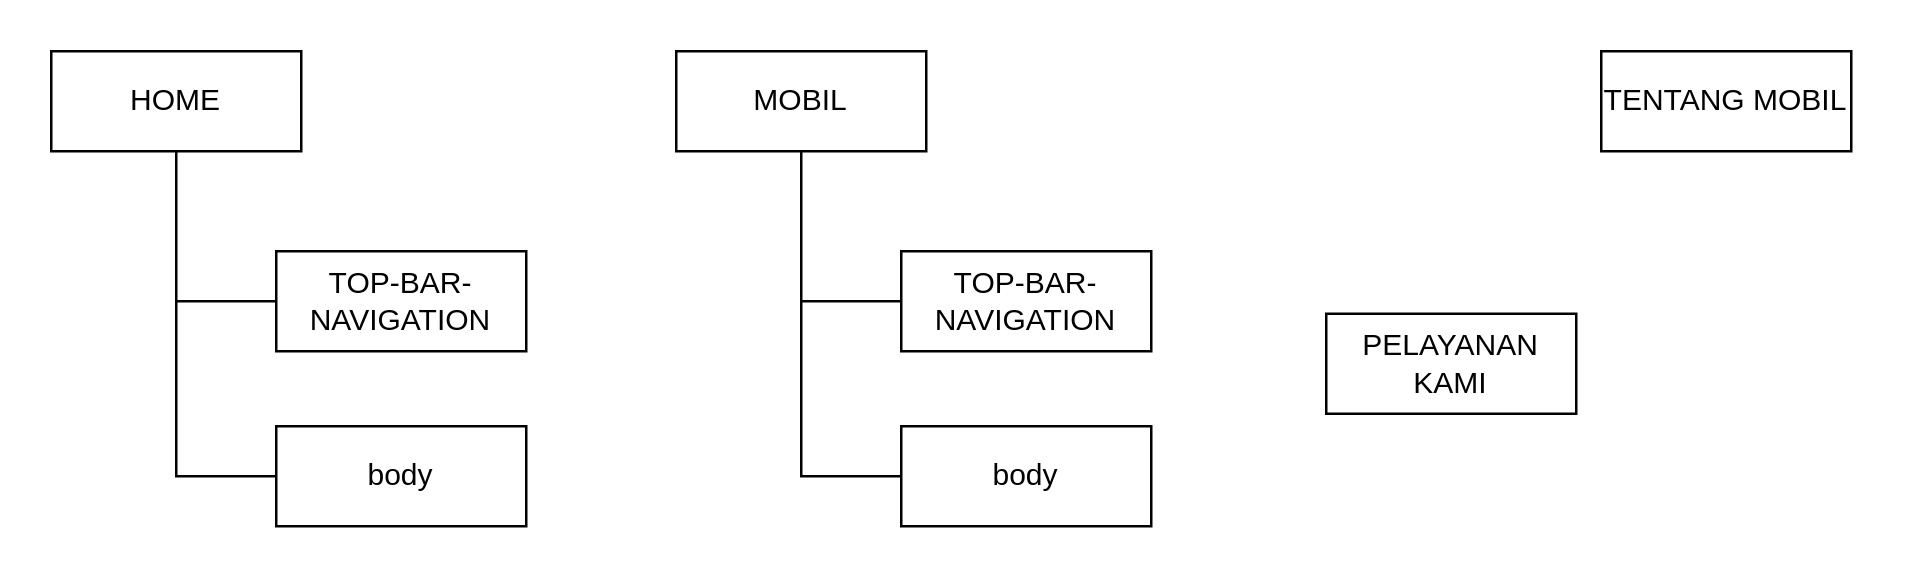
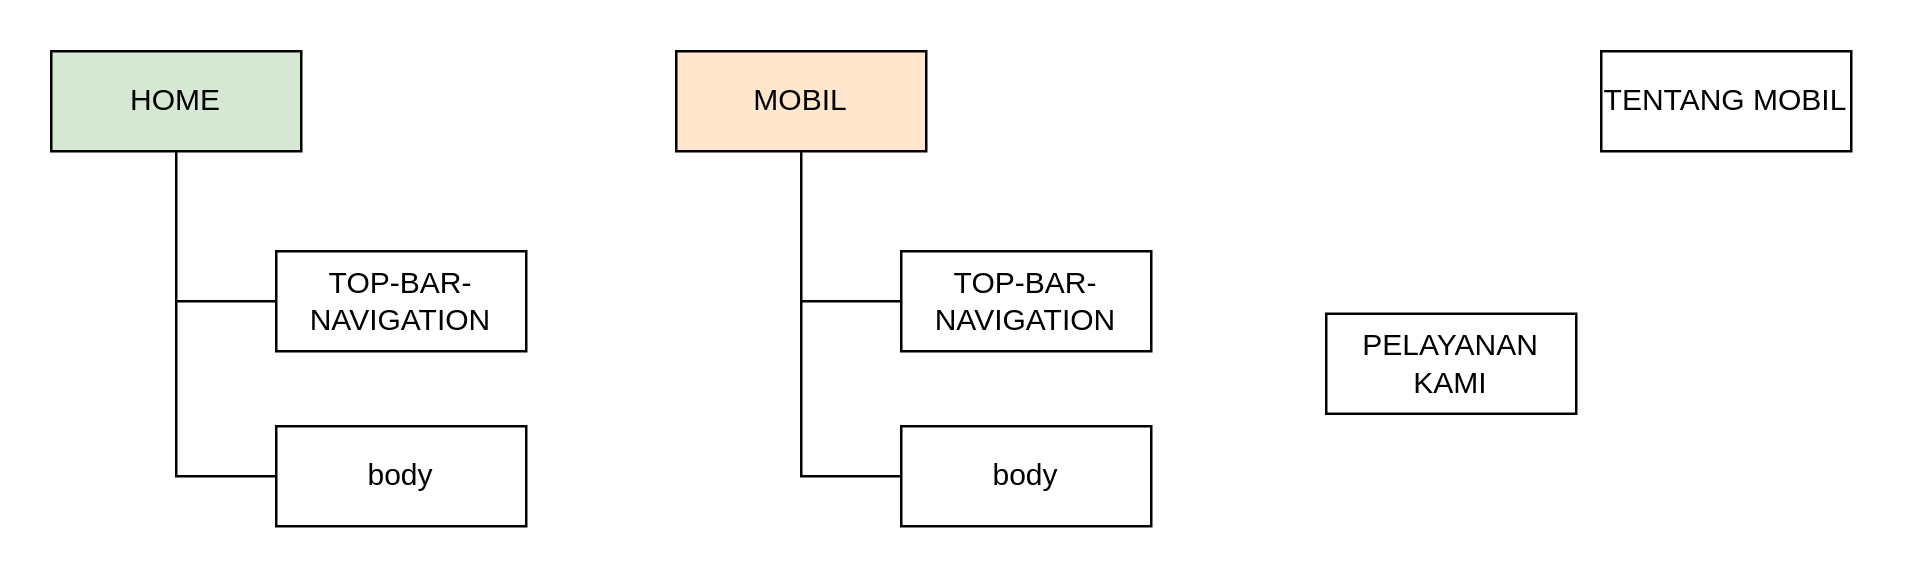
node "HOME": fillcolor #ffffff -> #d5e8d4
node "MOBIL": fillcolor #ffffff -> #ffe6cc
